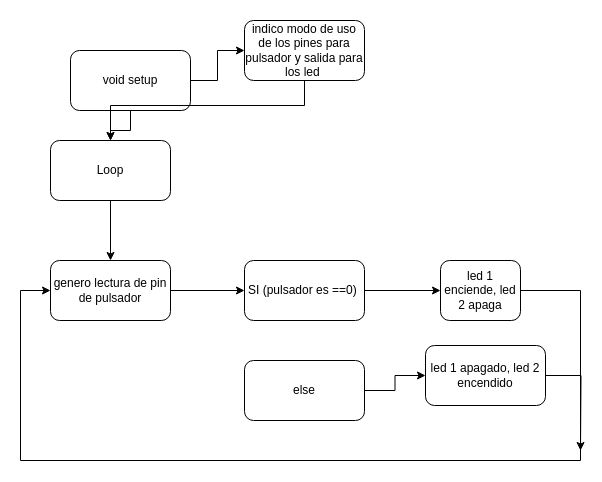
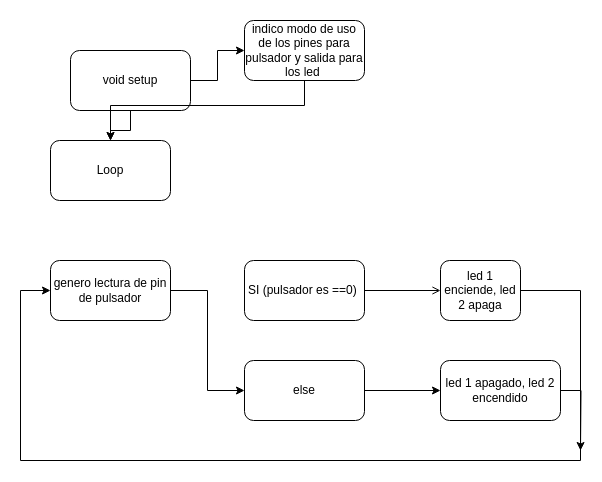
edge "Loop" -> "genero lectura de pin de pulsador": removed
edge "genero lectura de pin de pulsador" -> "SI (pulsador es ==0)": removed
edge "SI (pulsador es ==0)" -> "led 1 enciende, led 2 apaga": arrowhead classic -> open
edge "genero lectura de pin de pulsador" -> "else": added
node "led 1 apagado, led 2 encendido": moved (486, 376) -> (501, 391)
